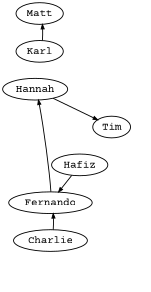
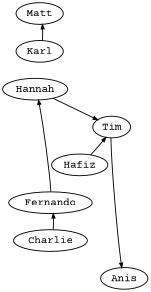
edge "Hafiz" -> "Fernando": now "Hafiz" -> "Tim"
node "Anis": added
